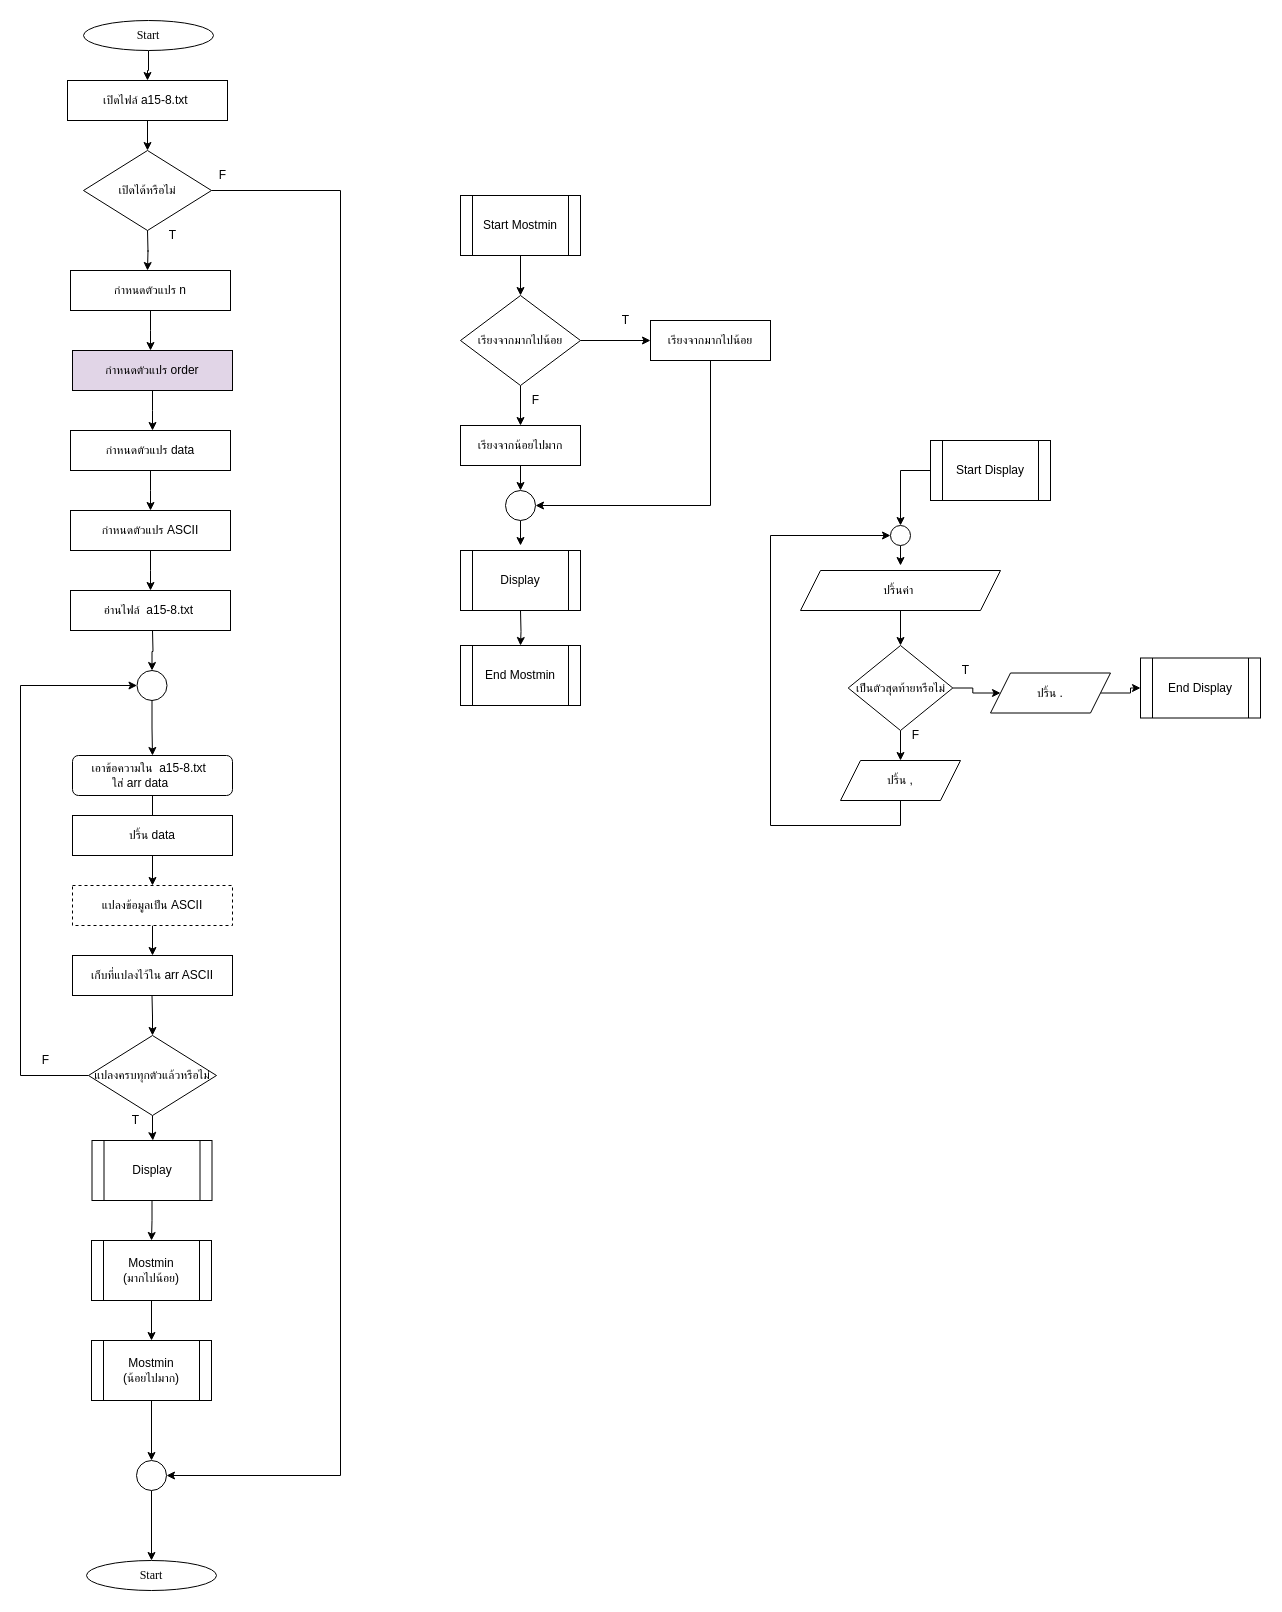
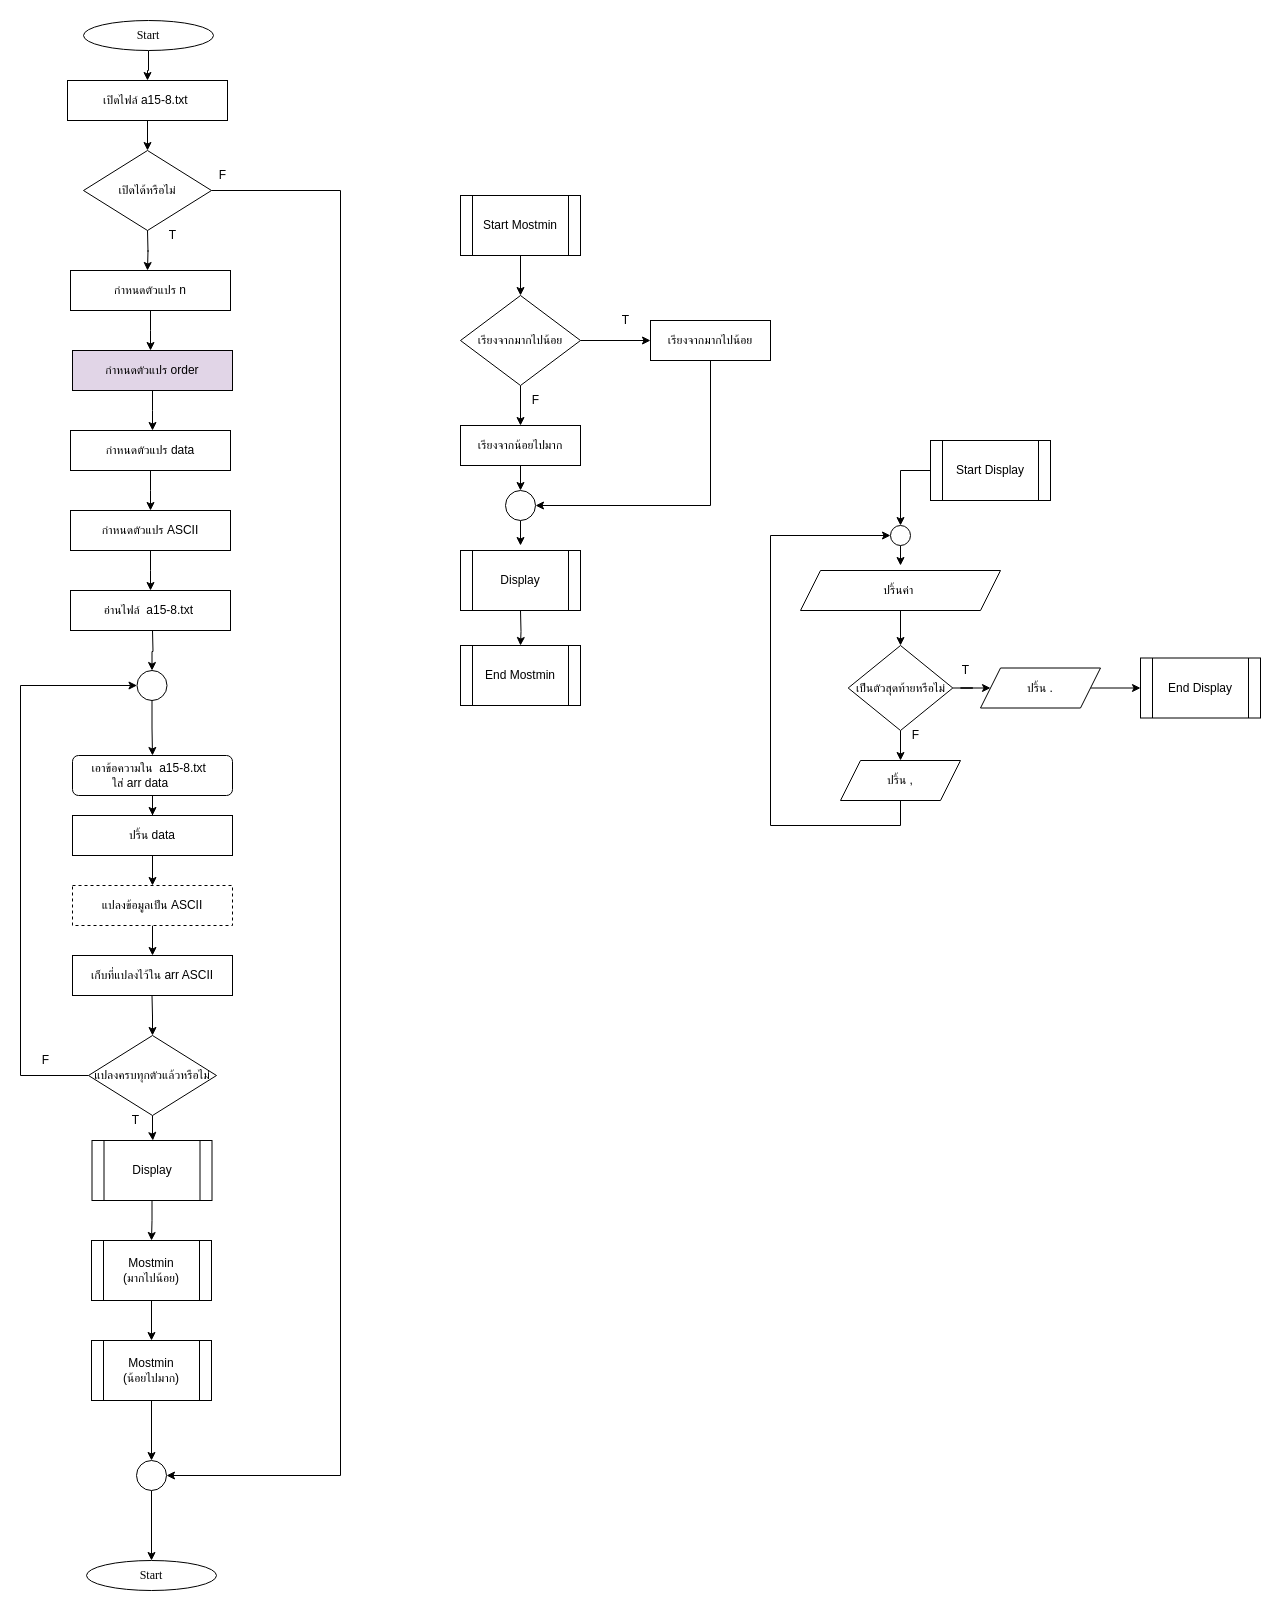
node "ปริ้น .": moved (1051, 693) -> (1041, 688)
edge "เอาข้อความใน a15-8.txt ใส่ arr data" -- "ปริ้น data": arrowhead none -> classic
